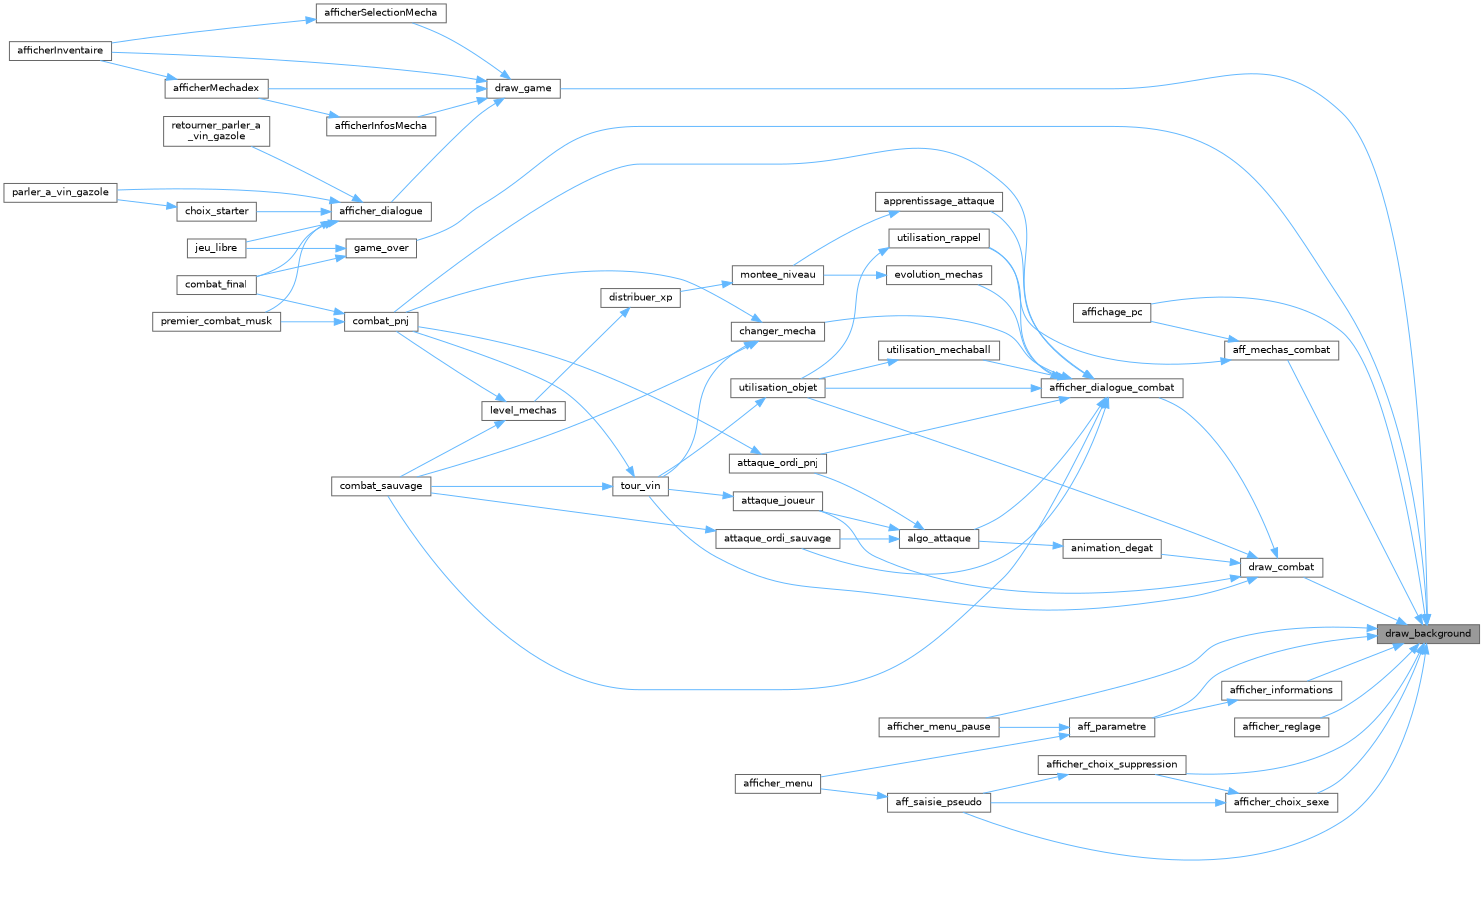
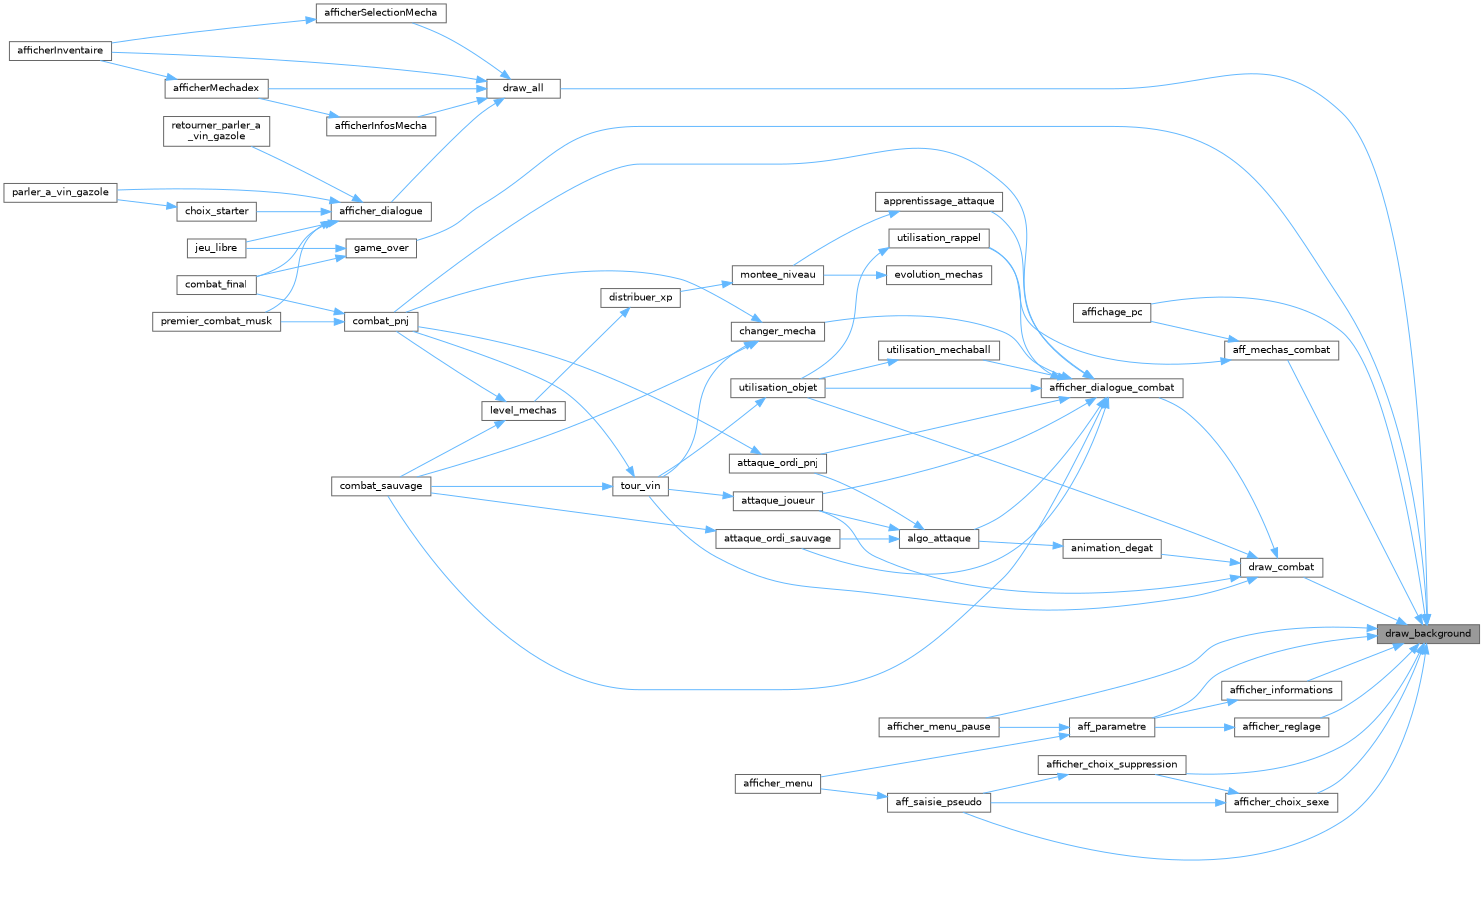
node "draw_game": label "draw_game" -> "draw_all"
edge "evolution_mechas" -> "afficher_dialogue_combat": now "attaque_joueur" -> "afficher_dialogue_combat"
edge "aff_parametre" -> "afficher_reglage": added
